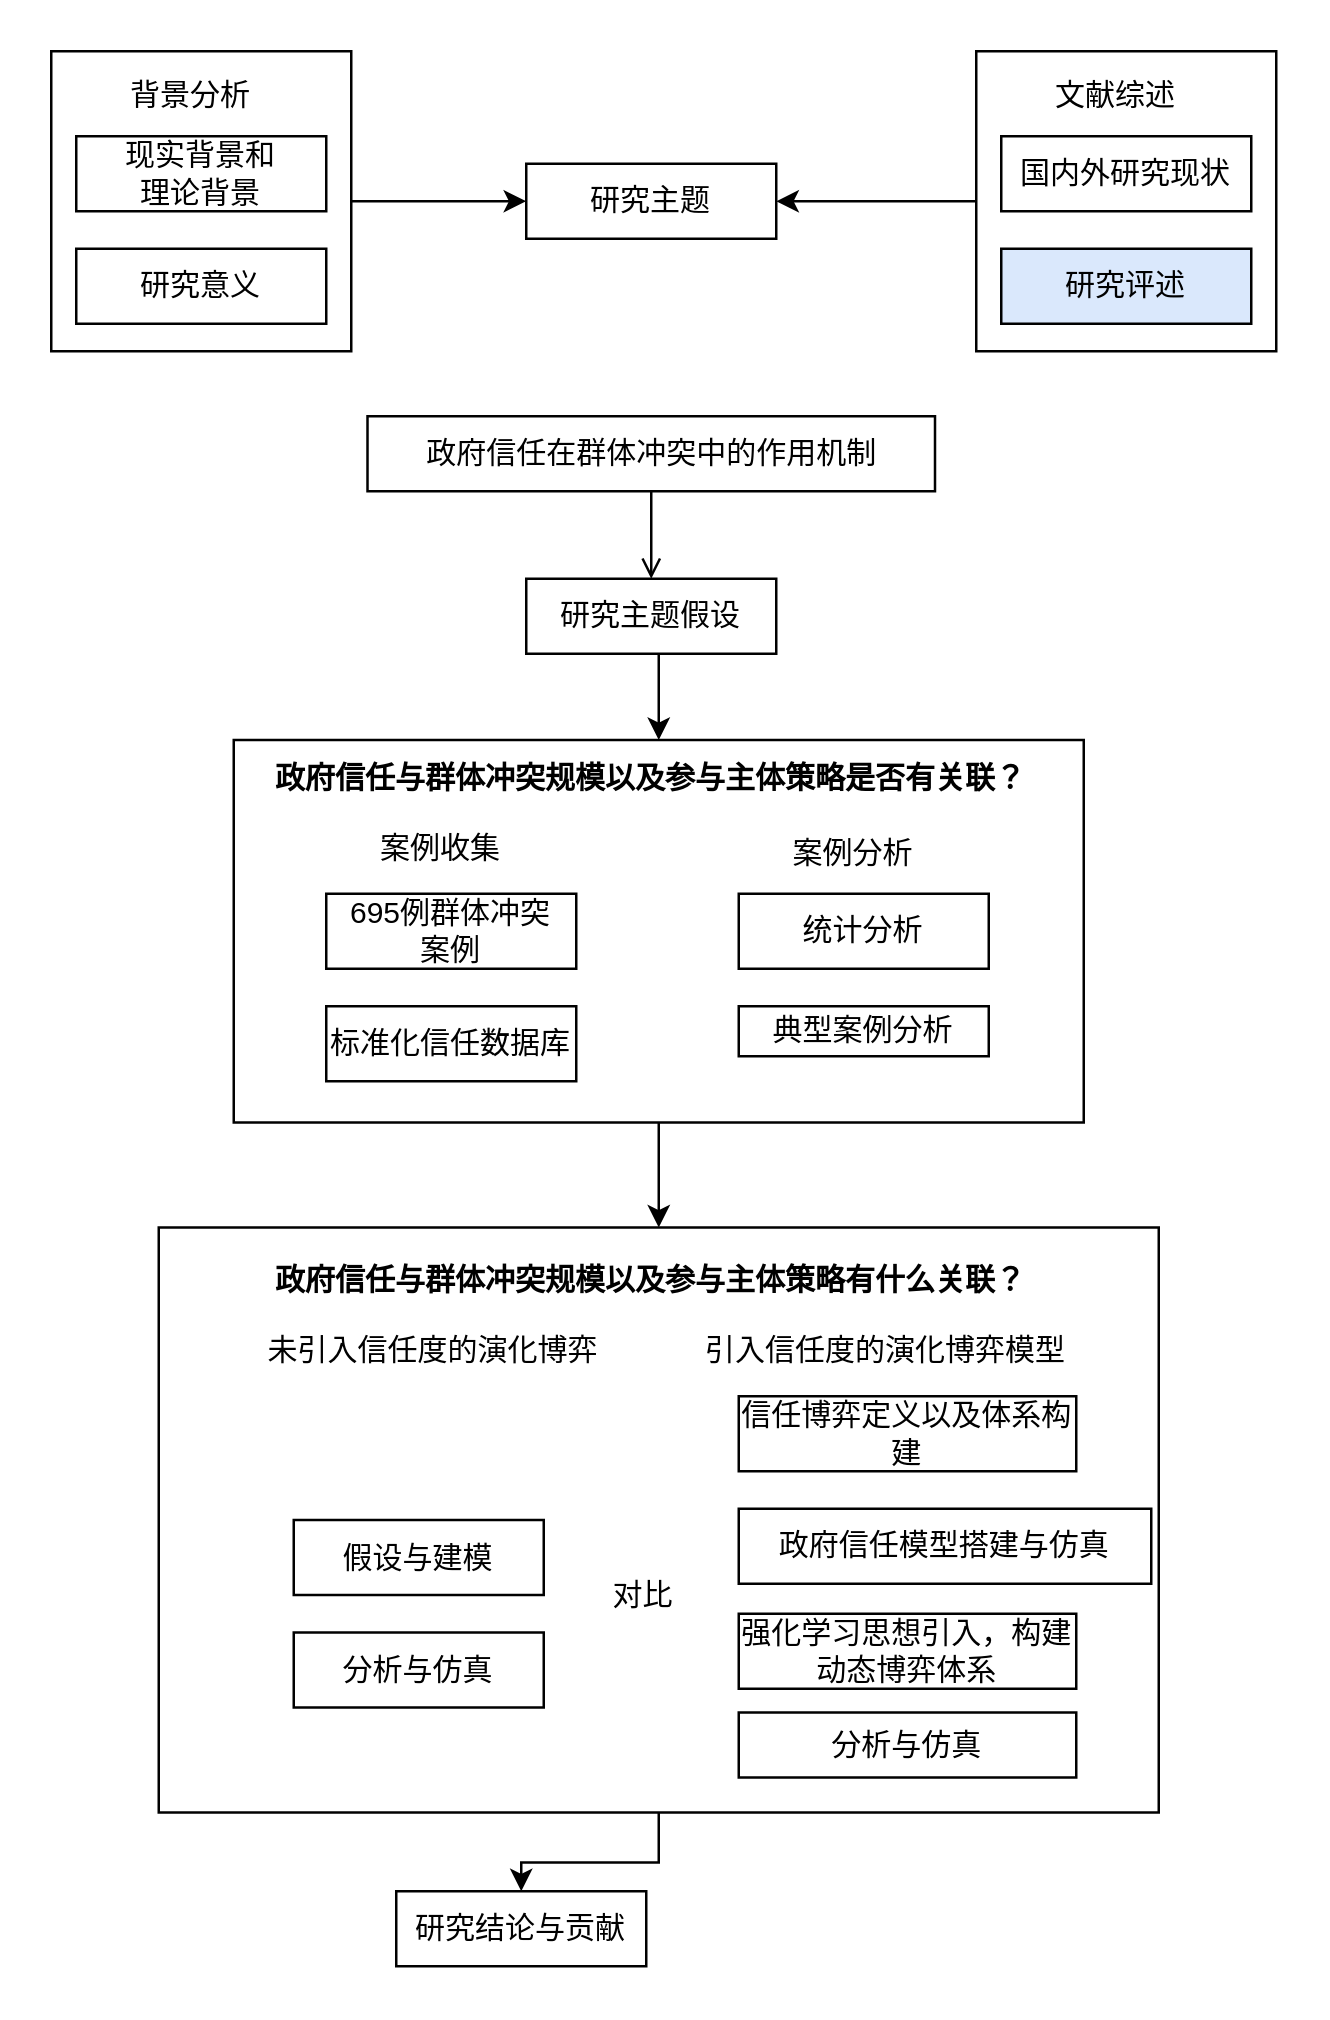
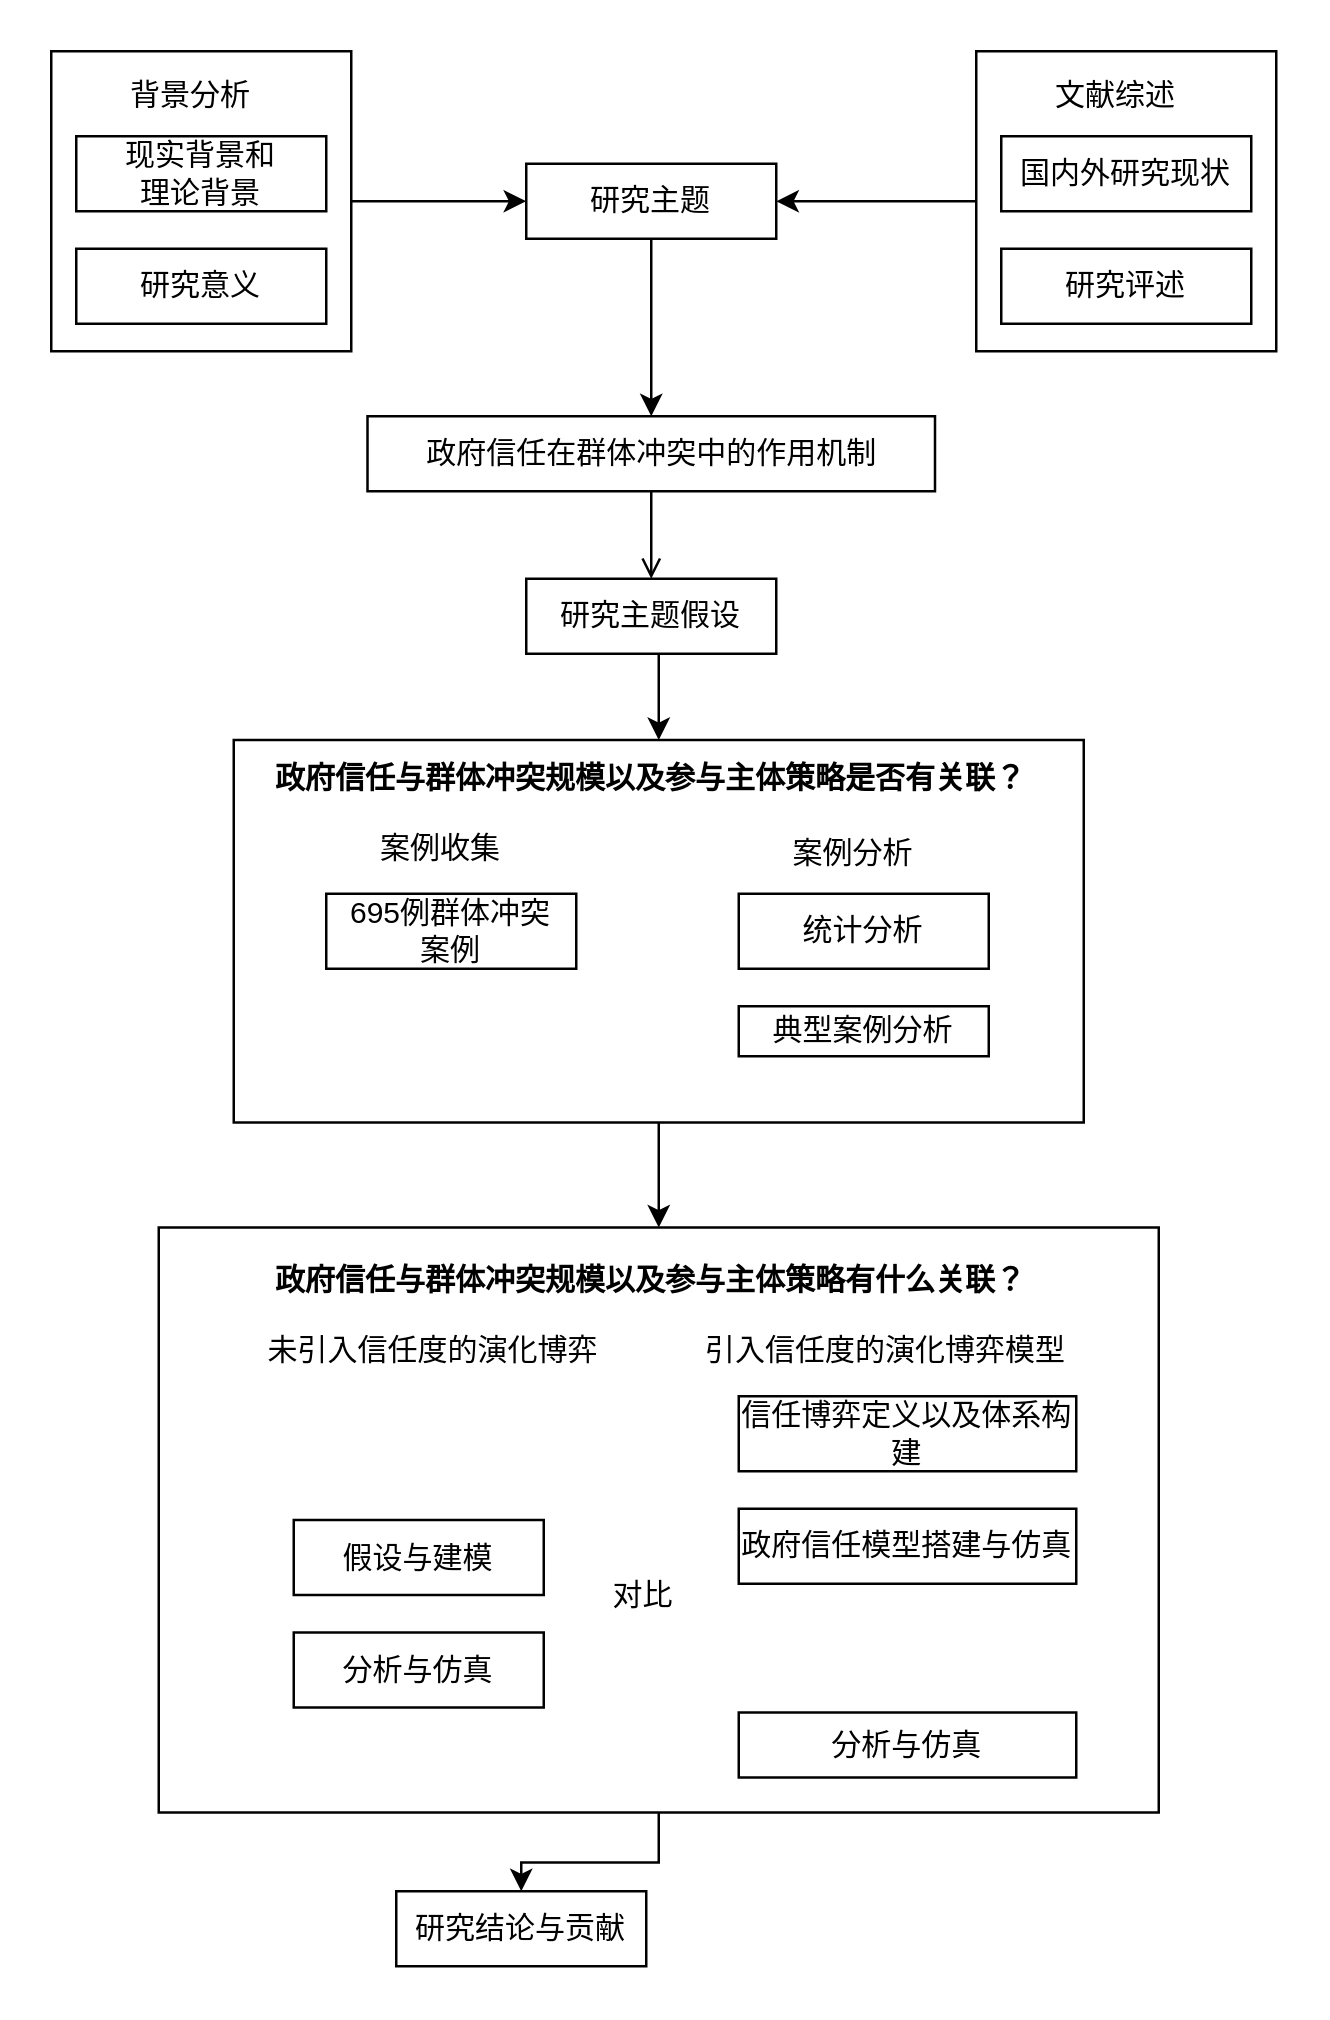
node "研究评述": fillcolor #dae8fc -> #ffffff
edge "研究主题" -> "政府信任在群体冲突中的作用机制": added
node "标准化信任数据库": removed
node "政府信任模型搭建与仿真": size 413x75 -> 338x75
node "强化学习思想引入，构建动态博弈体系": removed
